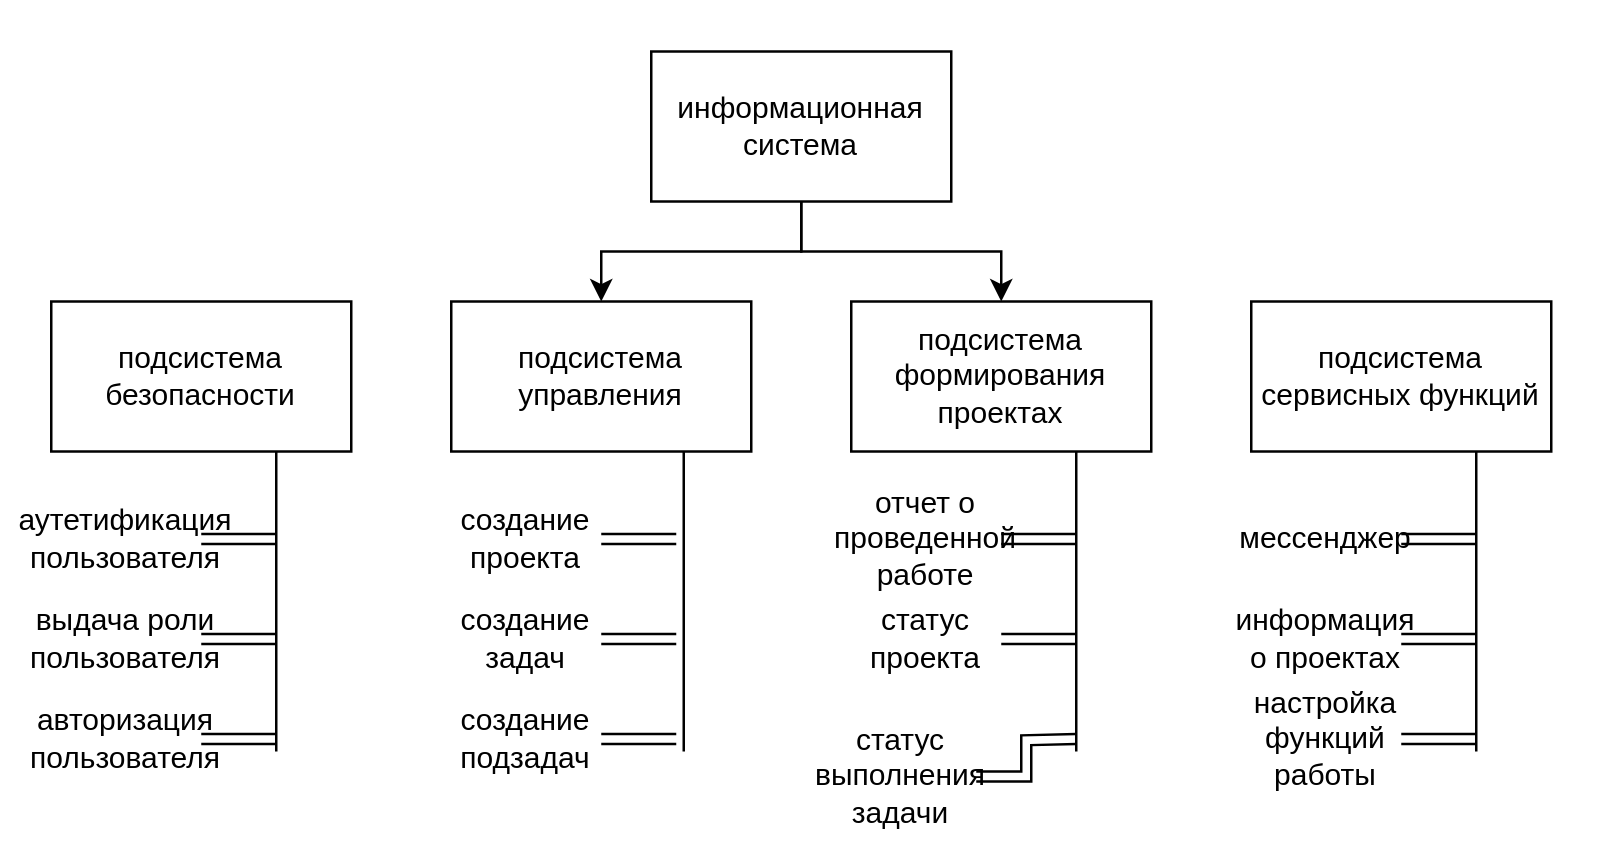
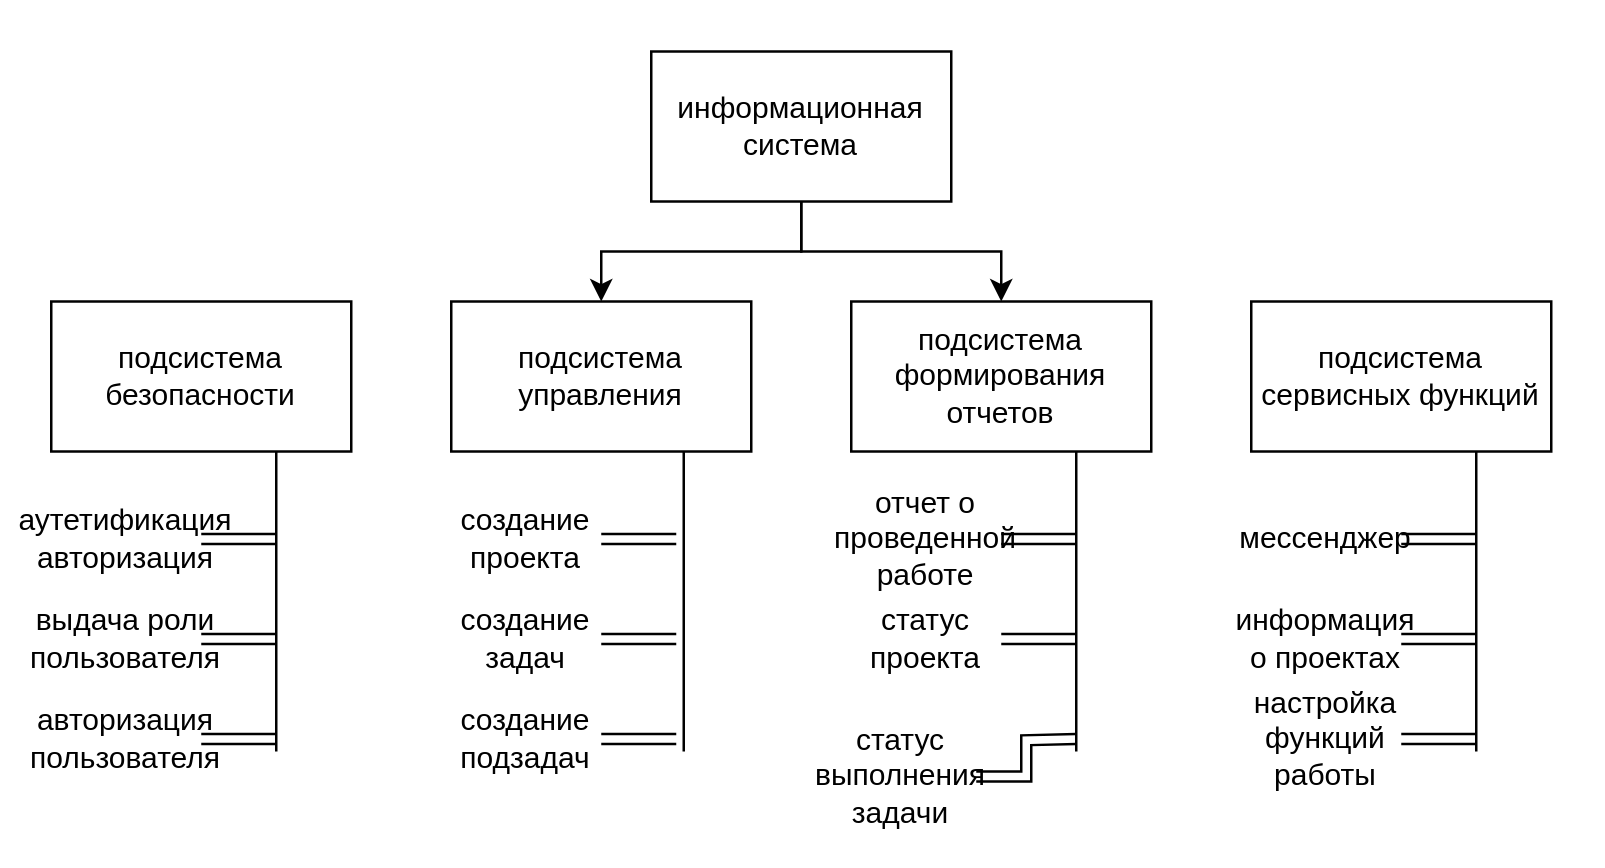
node "подсистема формирования проектах": label "подсистема формирования проектах" -> "подсистема формирования отчетов"
node "аутетификация пользователя": label "аутетификация пользователя" -> "аутетификация авторизация"
